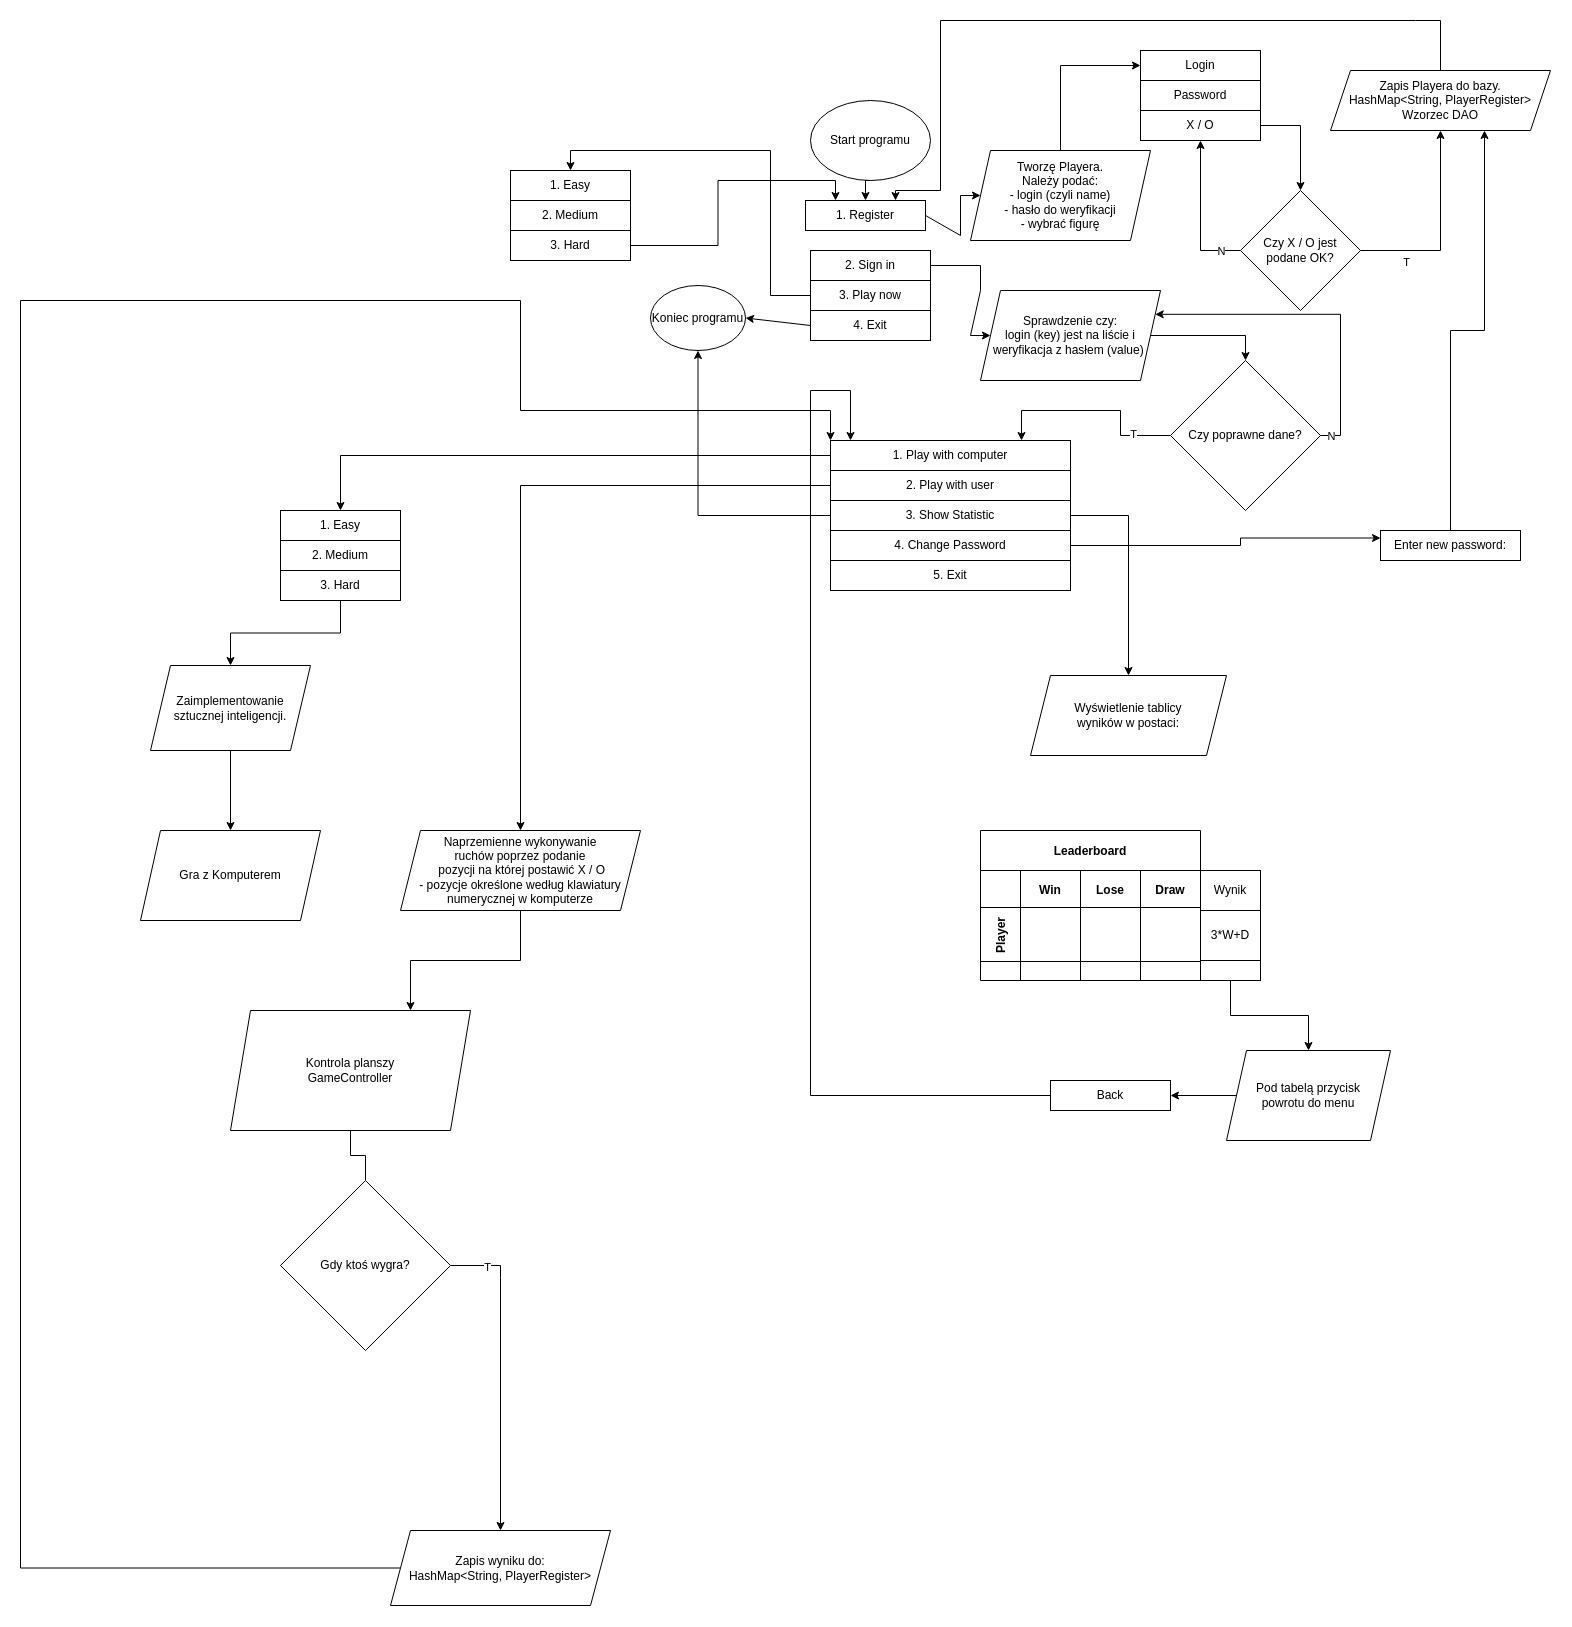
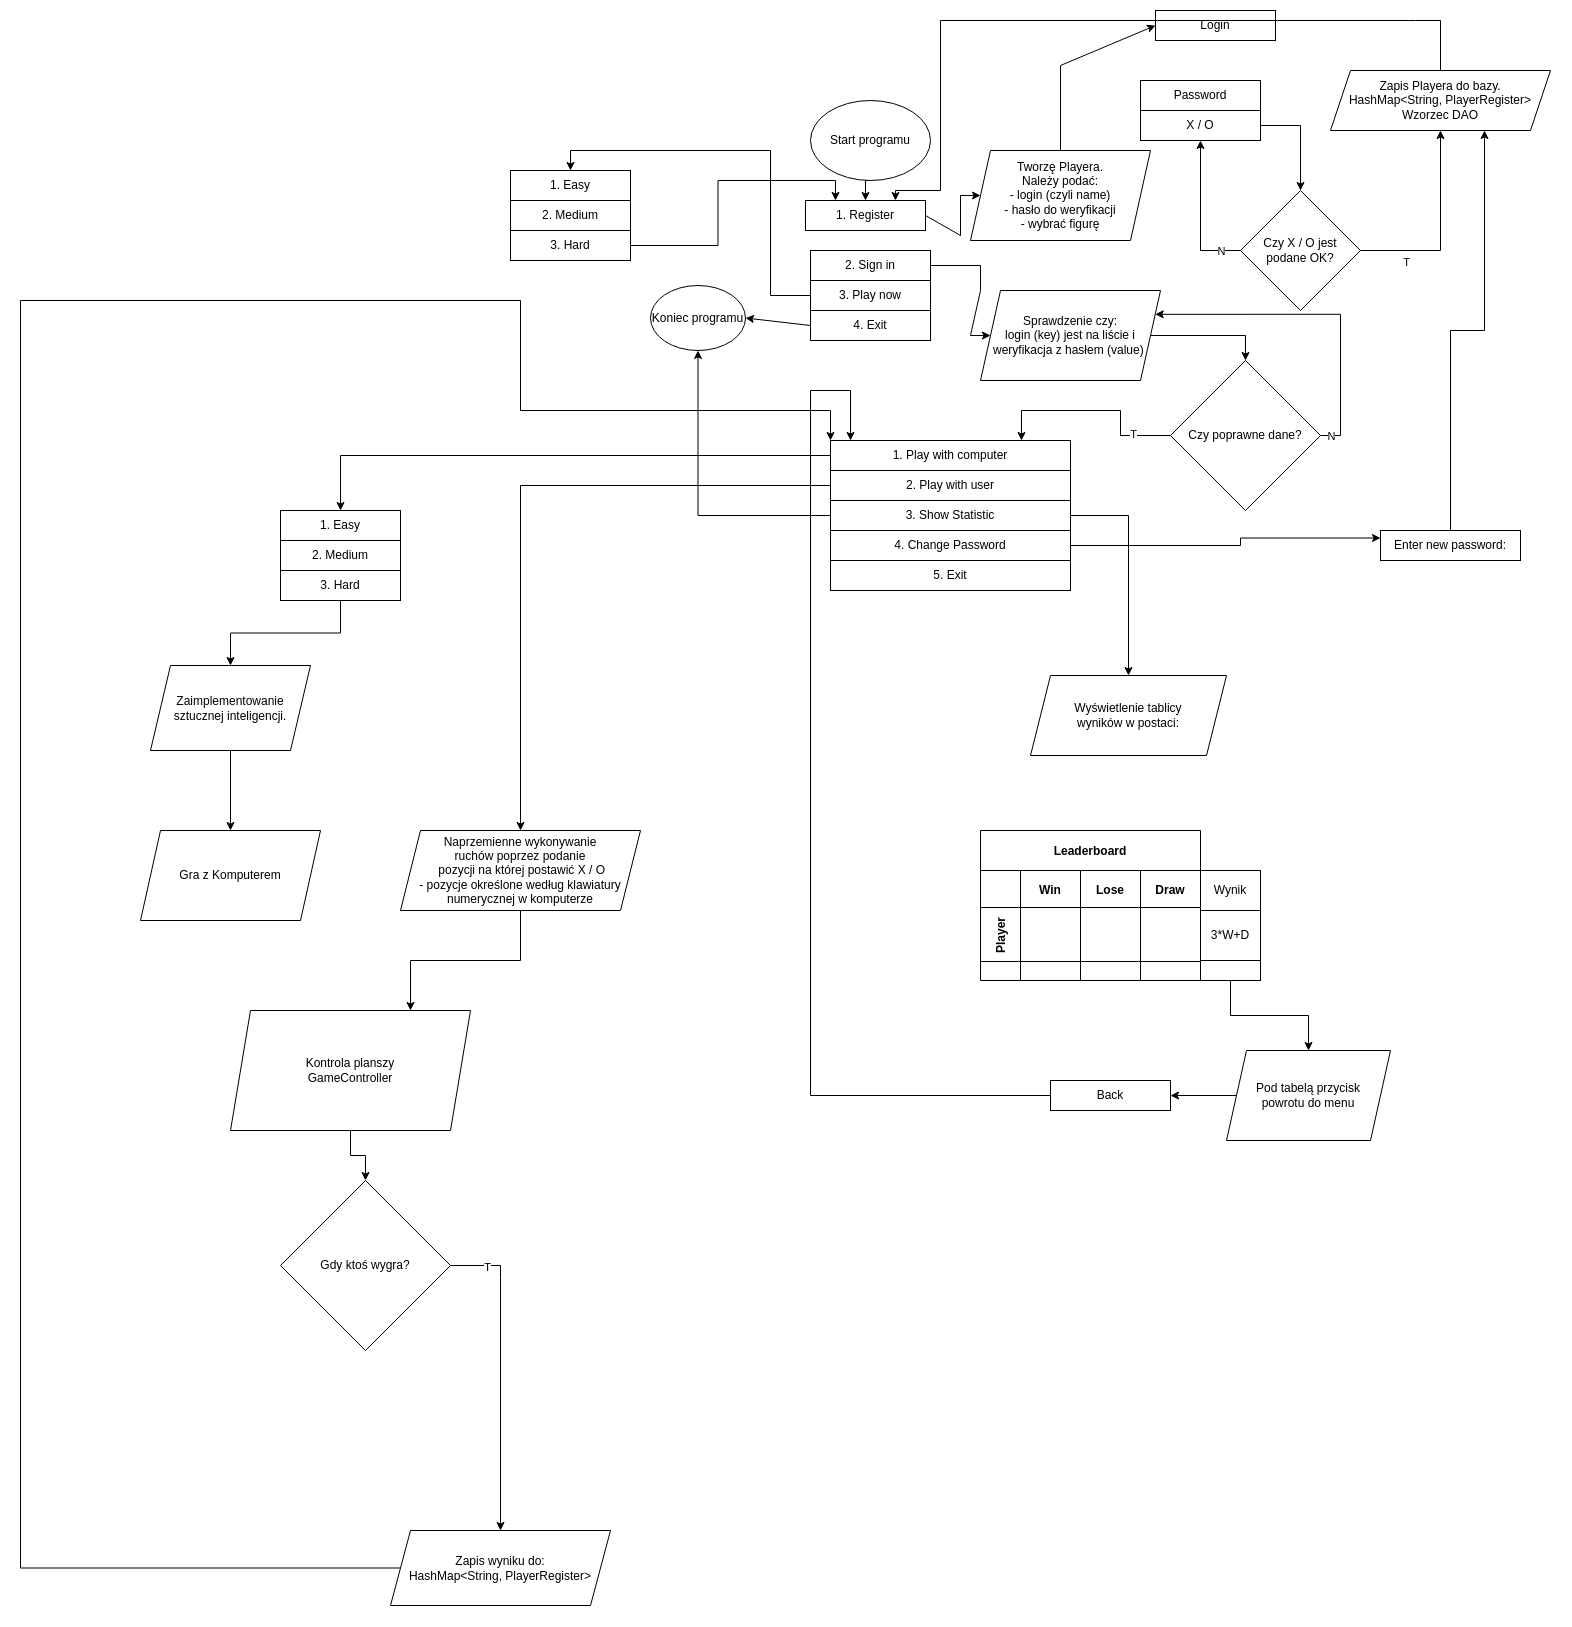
node "Login": moved (1201, 66) -> (1216, 26)
edge "Kontrola planszy GameController" -- "Gdy ktoś wygra?": arrowhead none -> classic
